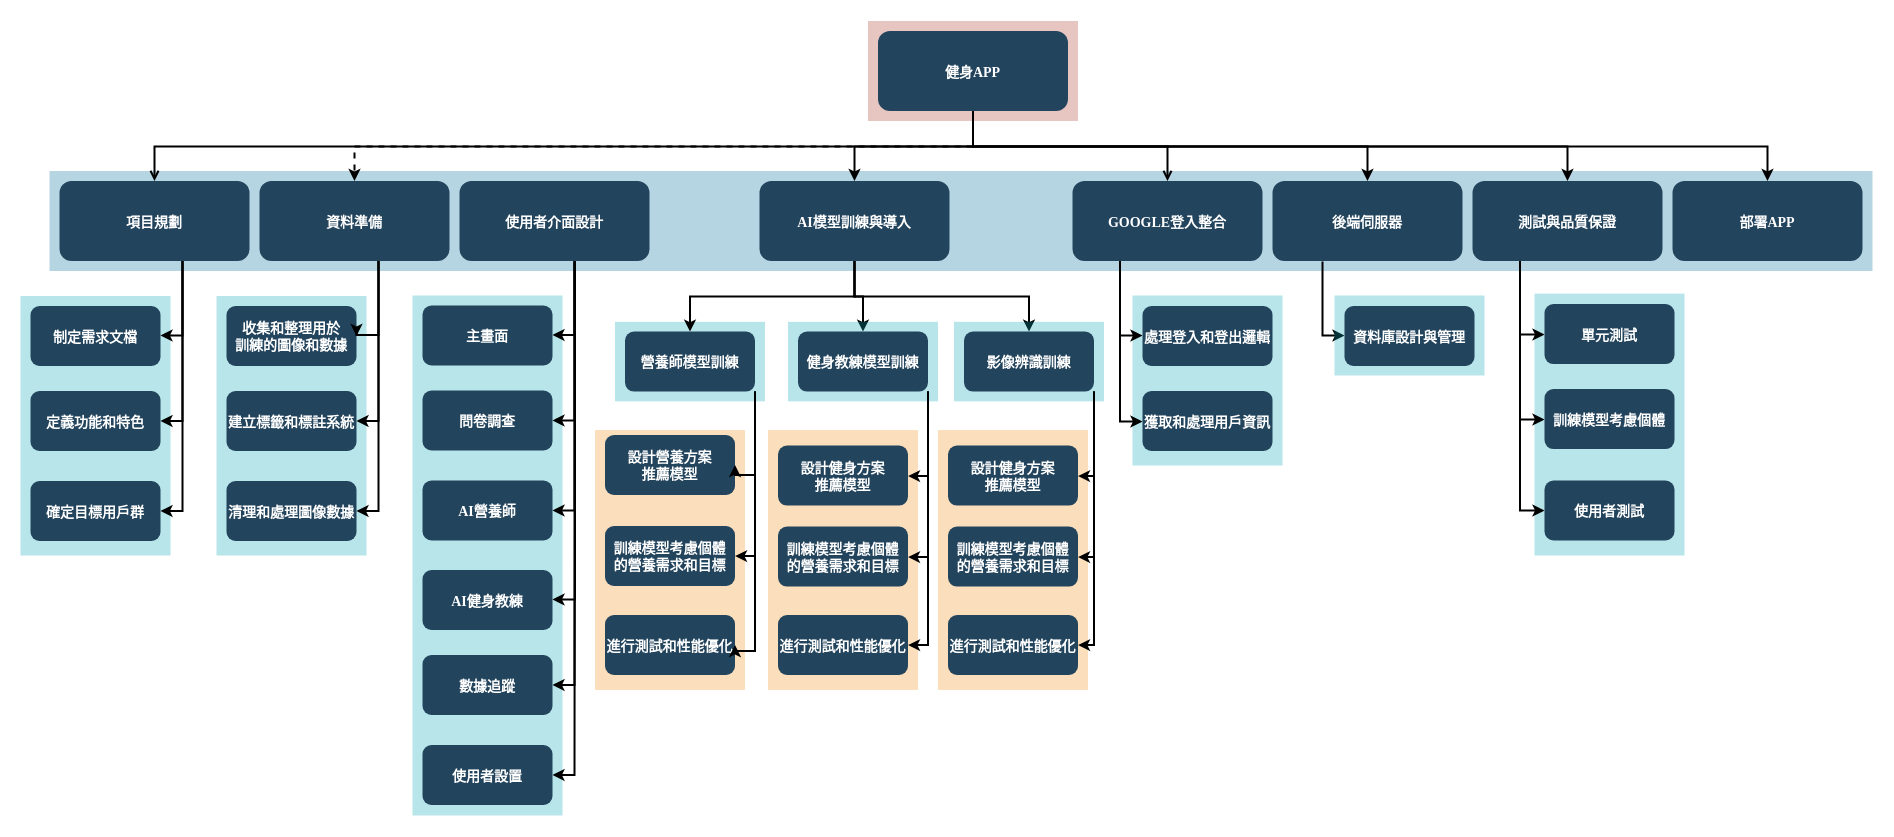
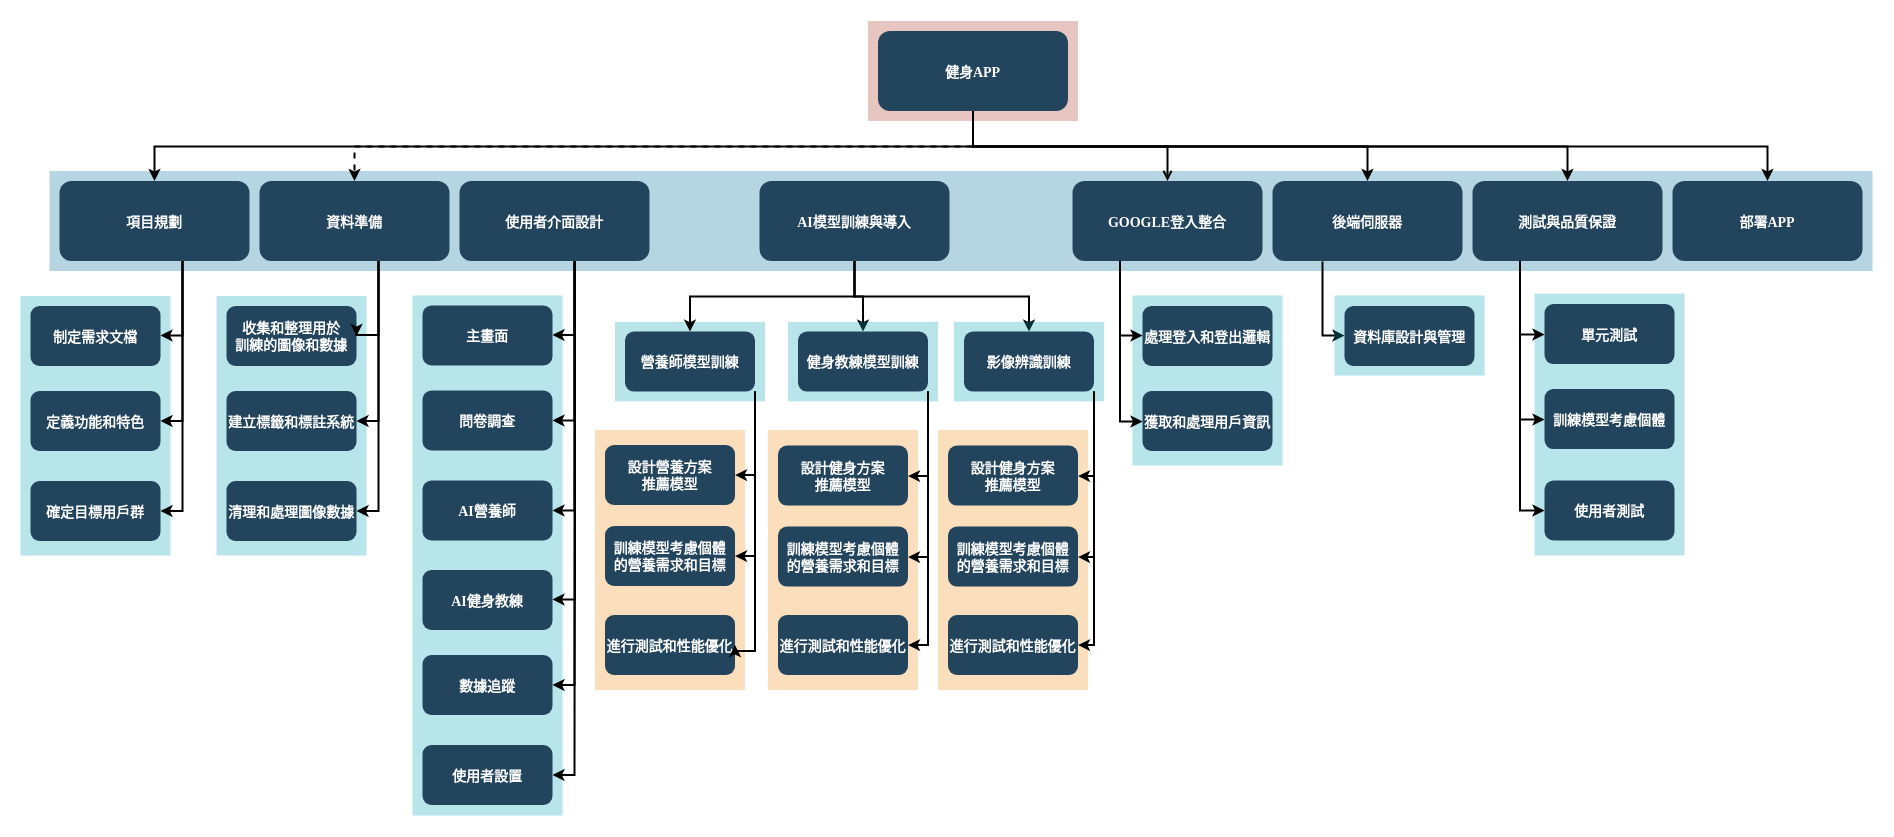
edge "健身APP" -> "AI模型訓練與導入": removed
edge "健身APP" -> "項目規劃": arrowhead open -> classic
node "設計營養方案 推薦模型": moved (670, 465) -> (670, 475)
